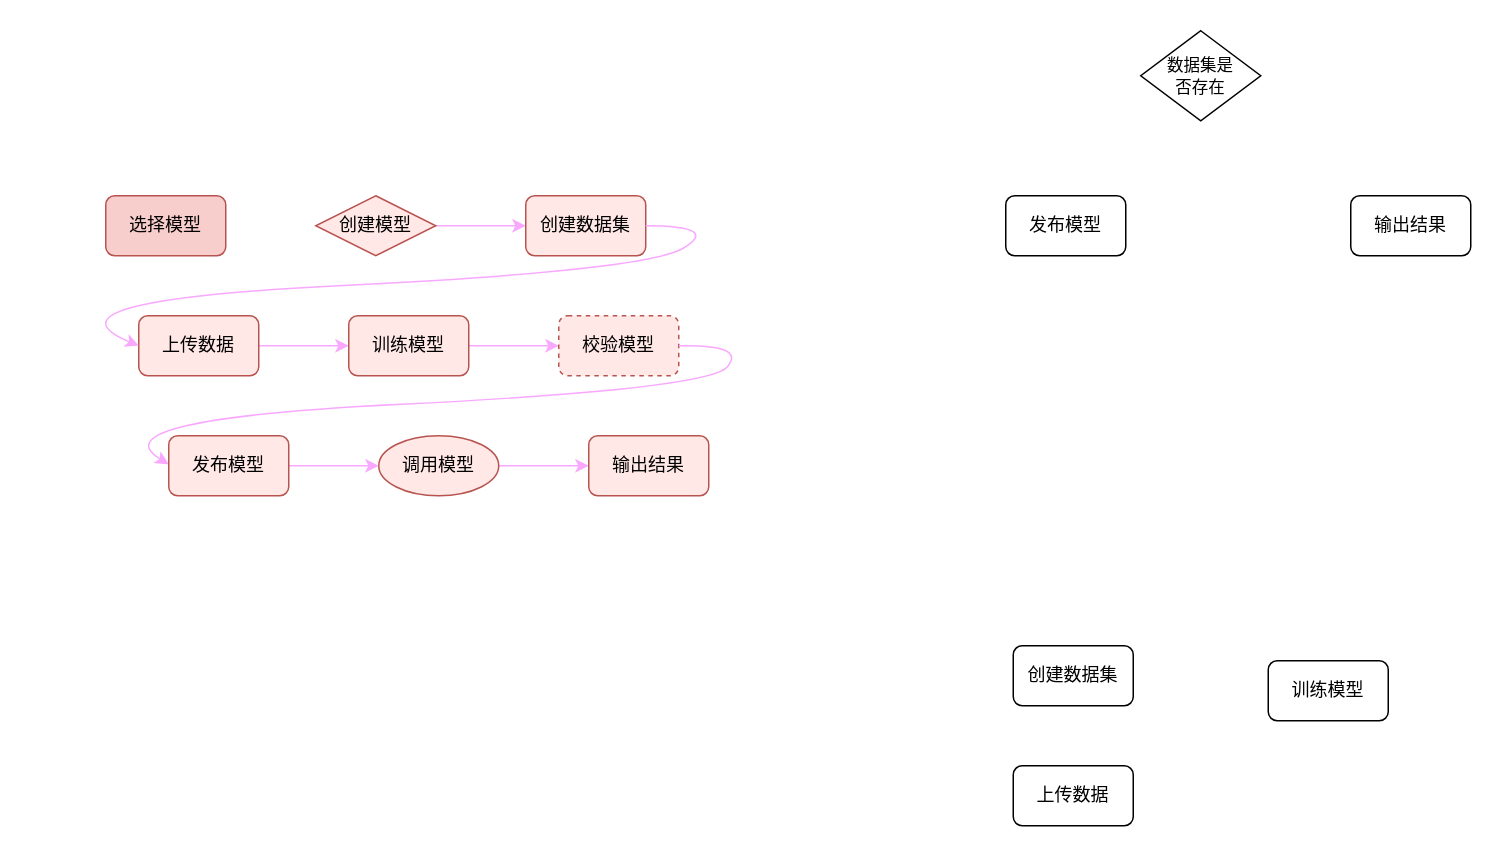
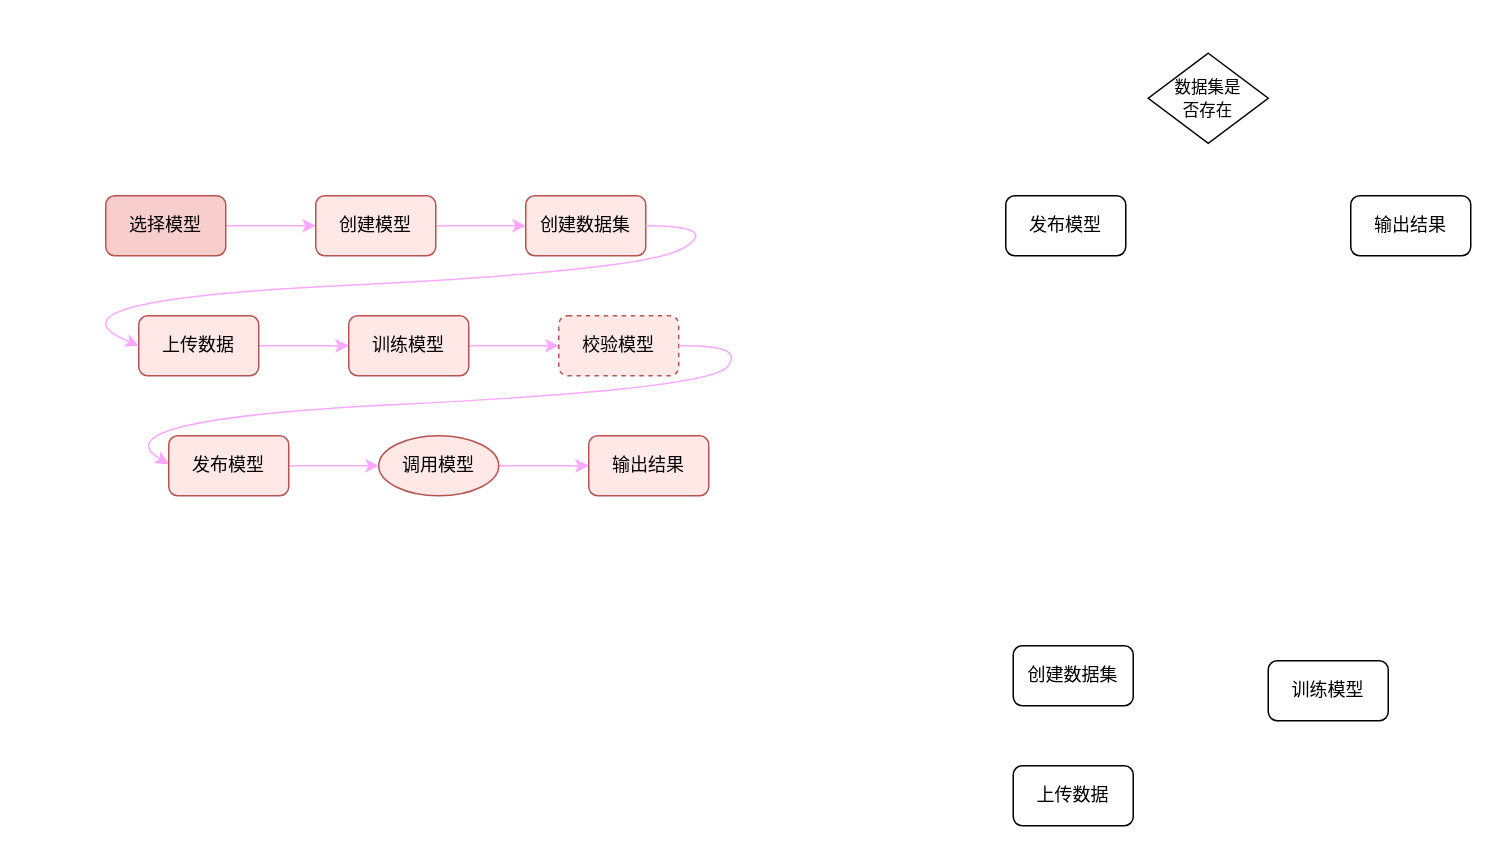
node "数据集是 否存在": moved (1201, 76) -> (1208, 98)
edge "选择模型" -> "创建模型": added
node "创建模型": shape diamond -> rounded rectangle
